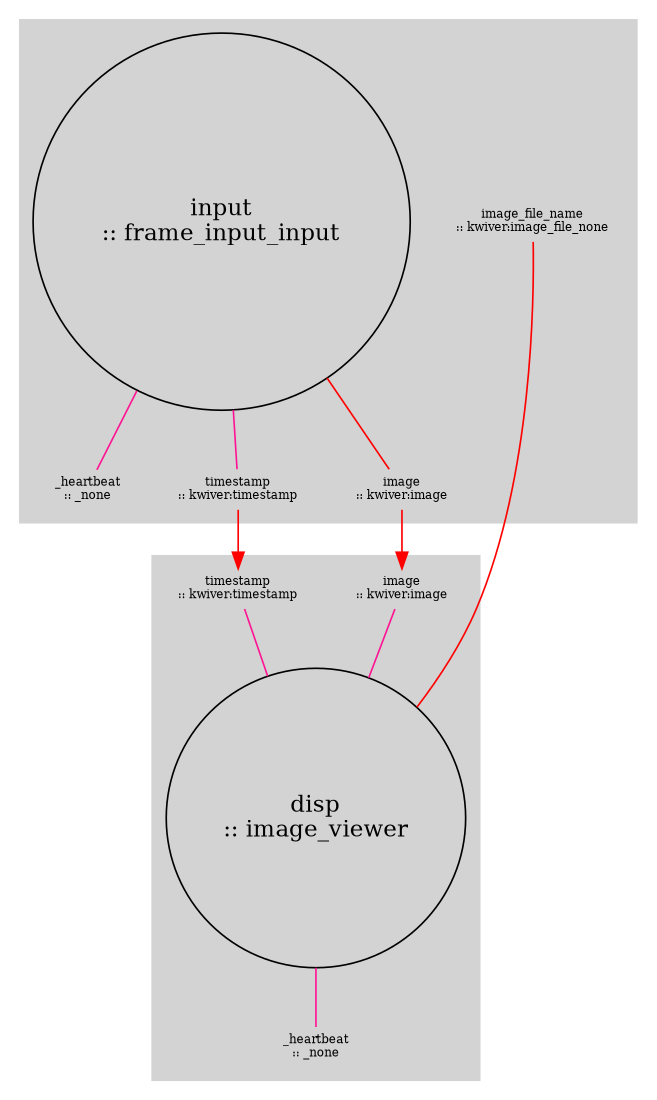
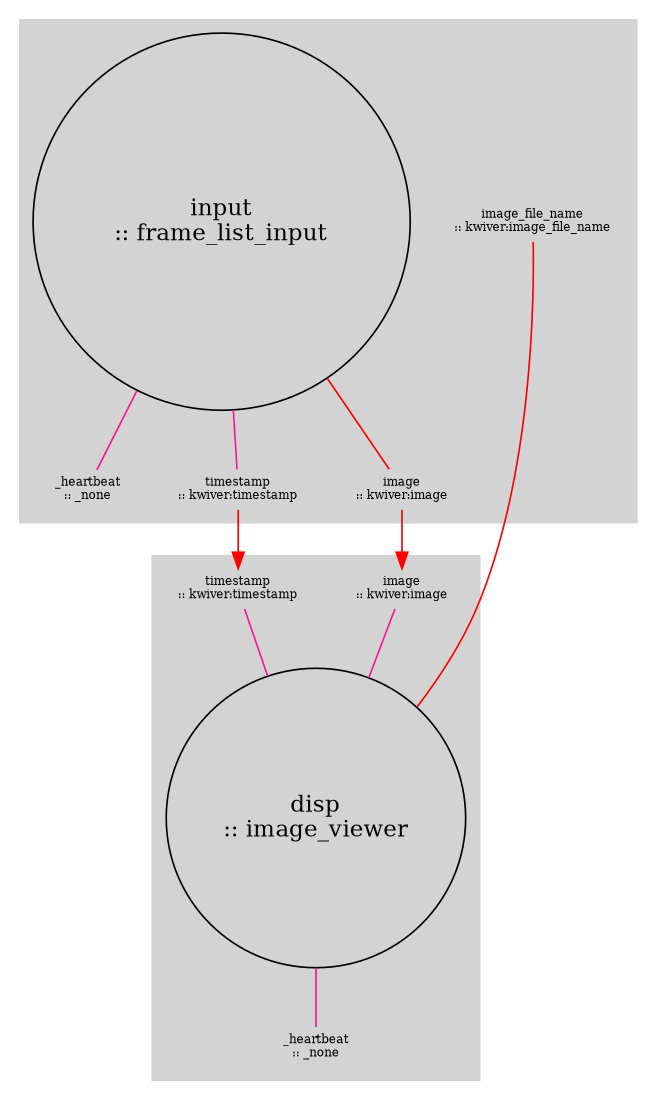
node "input :: frame_input_input": label "input :: frame_input_input" -> "input :: frame_list_input"
node "image_file_name :: kwiver:image_file_none": label "image_file_name :: kwiver:image_file_none" -> "image_file_name :: kwiver:image_file_name"
